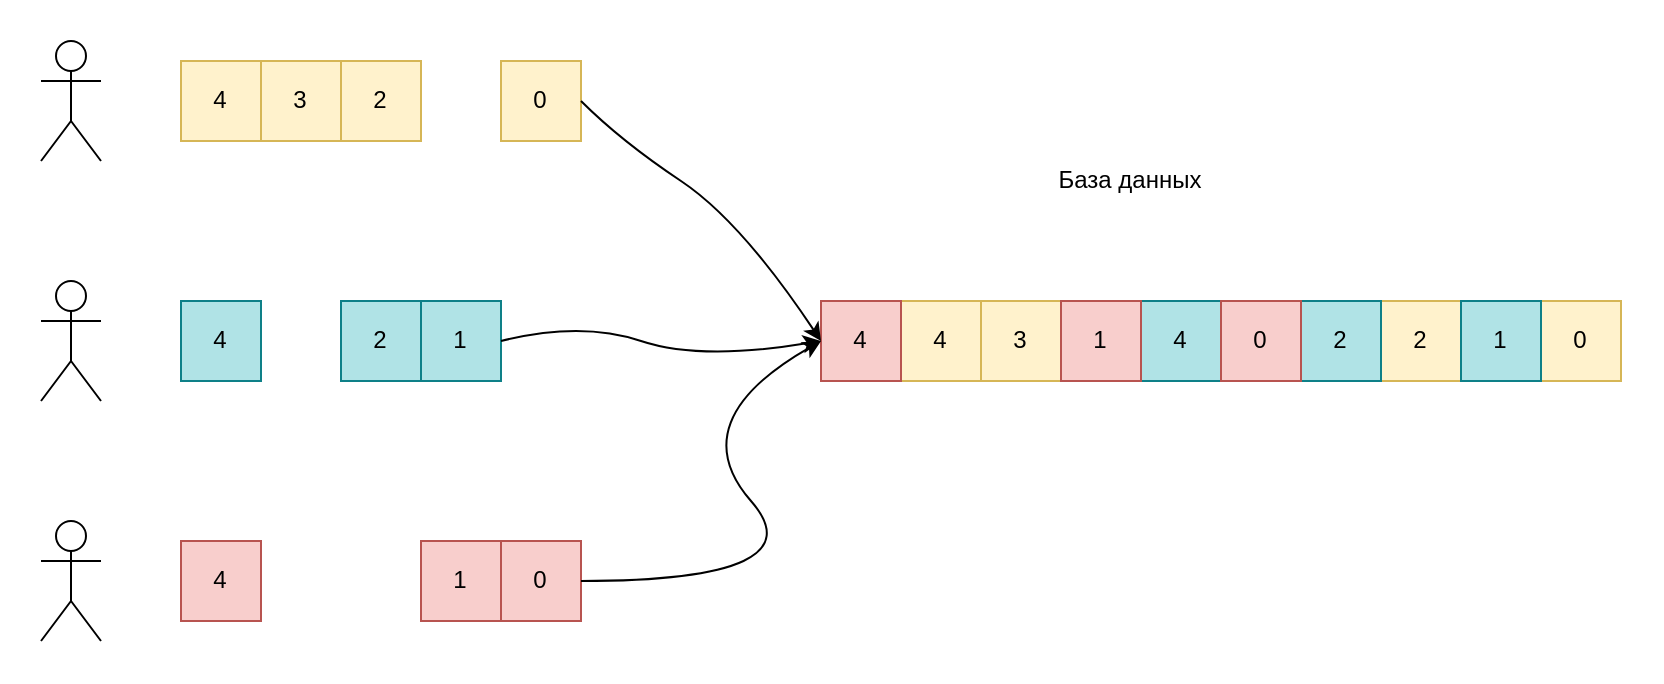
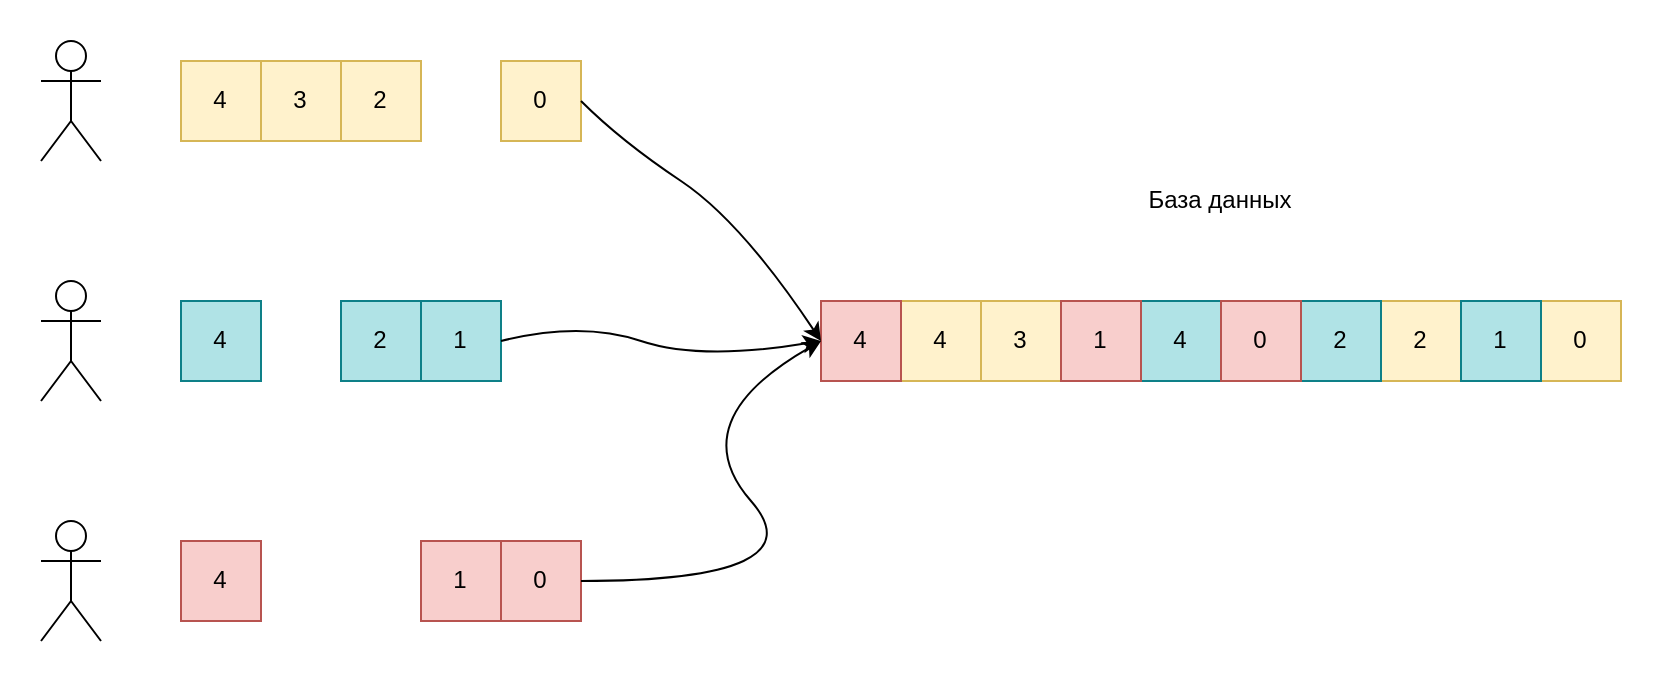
node "База данных": moved (1131, 181) -> (1221, 201)
